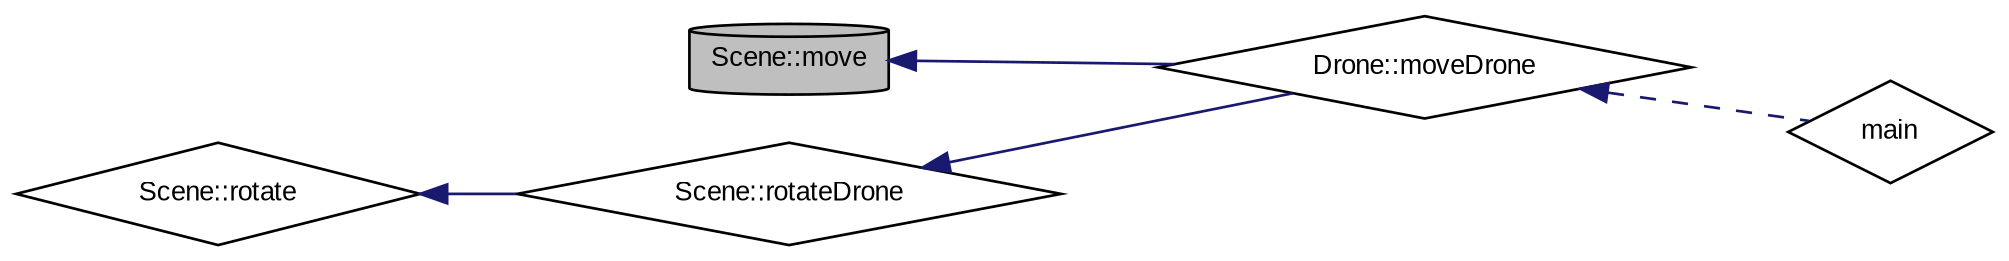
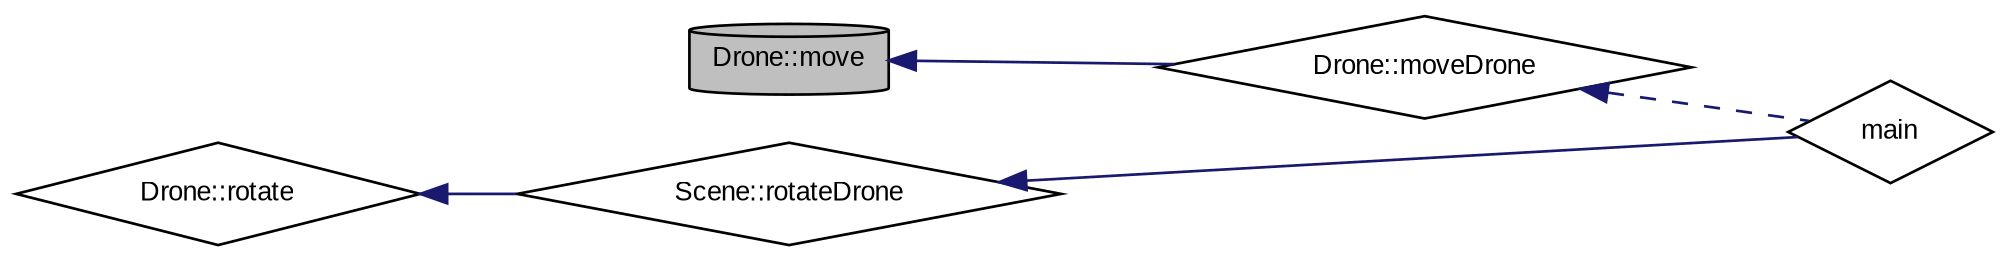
node "Scene::move": label "Scene::move" -> "Drone::move"
edge "Drone::moveDrone" -> "Scene::rotateDrone": now "main" -> "Scene::rotateDrone"
node "Scene::rotate": label "Scene::rotate" -> "Drone::rotate"
